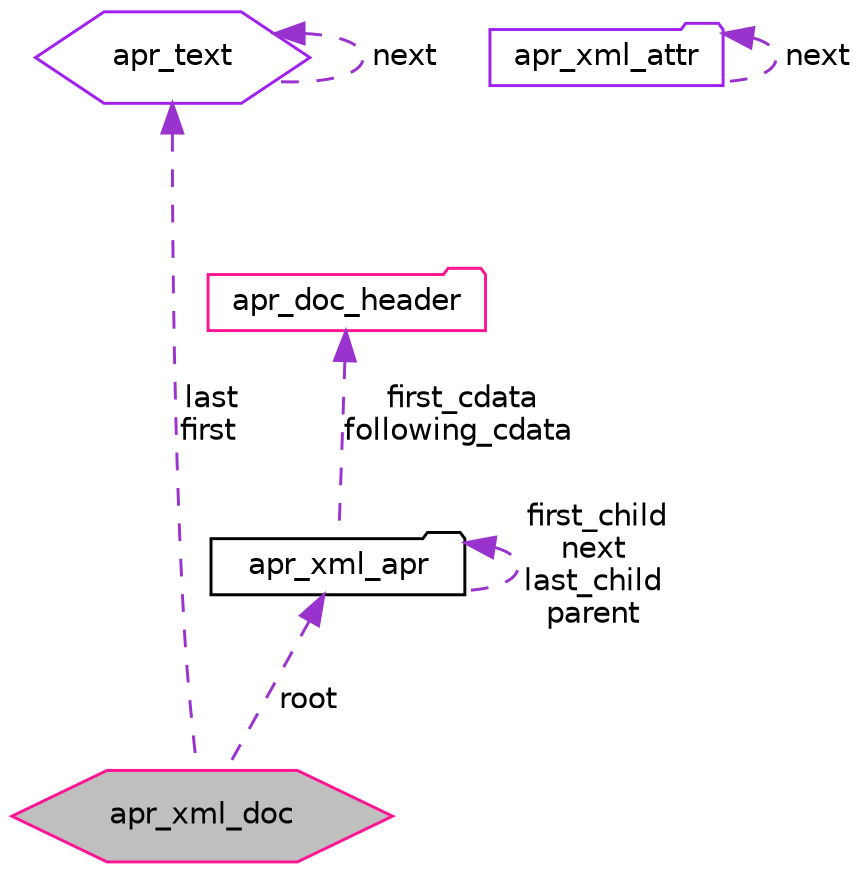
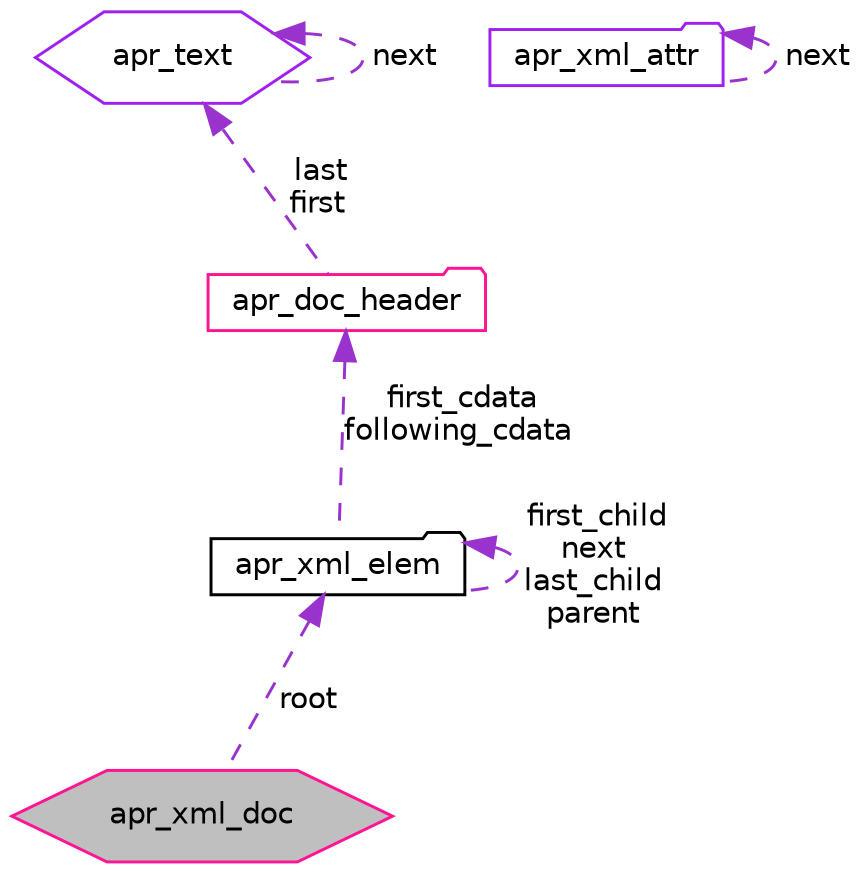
edge "apr_xml_doc" -> "apr_text": now "apr_doc_header" -> "apr_text"
node "apr_xml_apr": label "apr_xml_apr" -> "apr_xml_elem"
